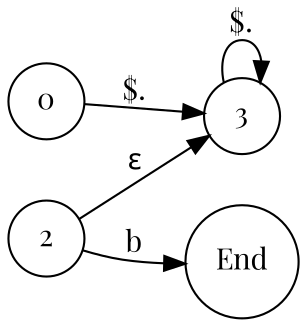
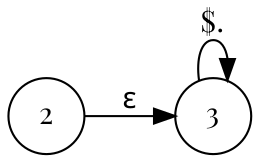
node "0": removed
node "End": removed
